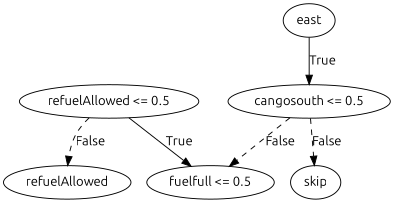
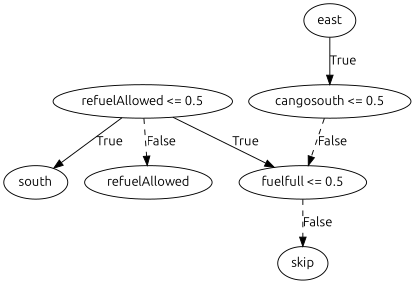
edge "cangosouth <= 0.5" -> "skip": now "fuelfull <= 0.5" -> "skip"
node "south": added
